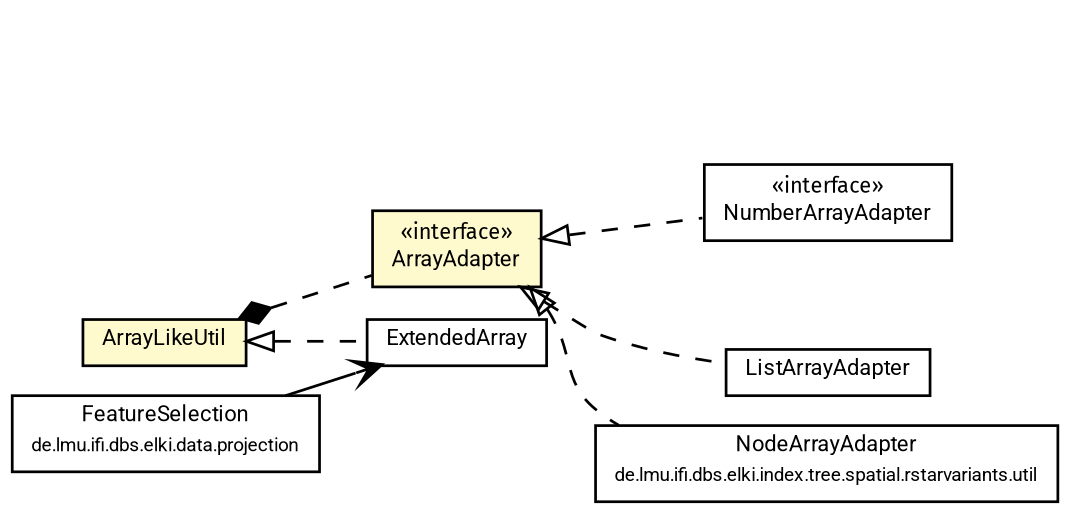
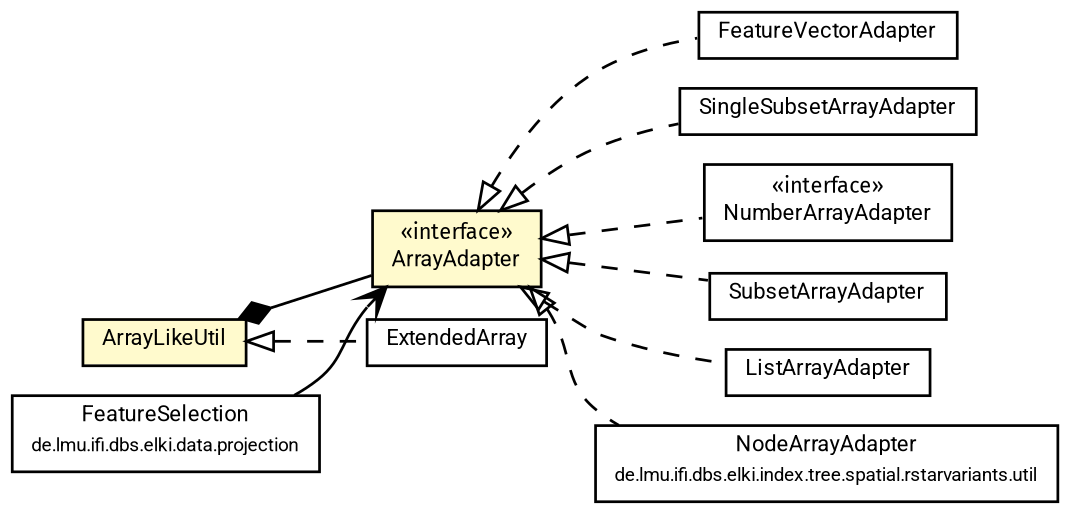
node "FeatureVectorAdapter": added
node "SingleSubsetArrayAdapter": added
edge "ArrayAdapter" -> "ArrayLikeUtil": style dashed -> solid
node "SubsetArrayAdapter": added
edge "FeatureSelection" -> "ExtendedArray": now "FeatureSelection" -> "ArrayAdapter"
